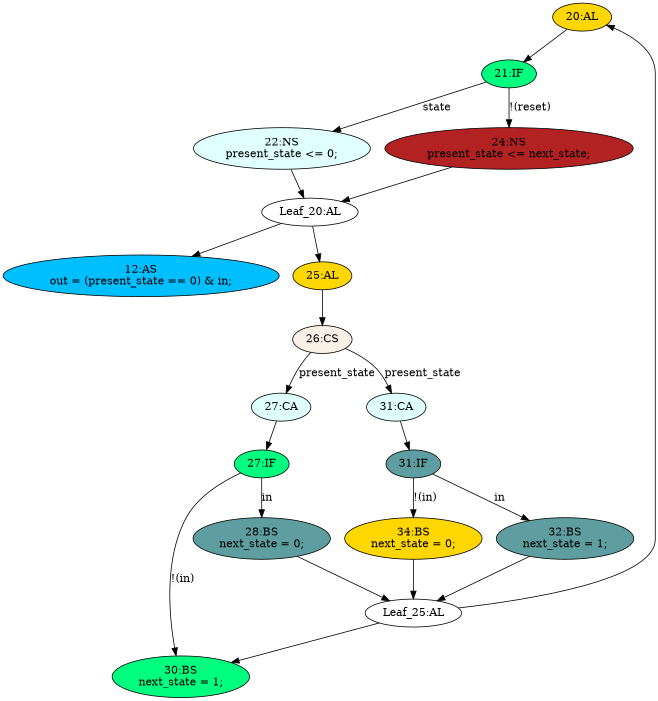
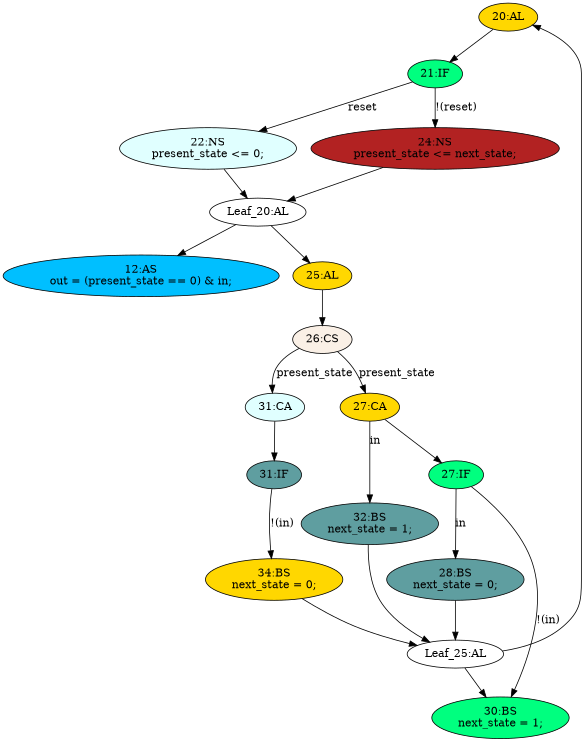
edge "21:IF" -> "22:NS present_state <= 0;": label "state" -> "reset"
node "27:CA": fillcolor lightcyan -> gold
edge "31:IF" -> "32:BS next_state = 1;": now "27:CA" -> "32:BS next_state = 1;"
